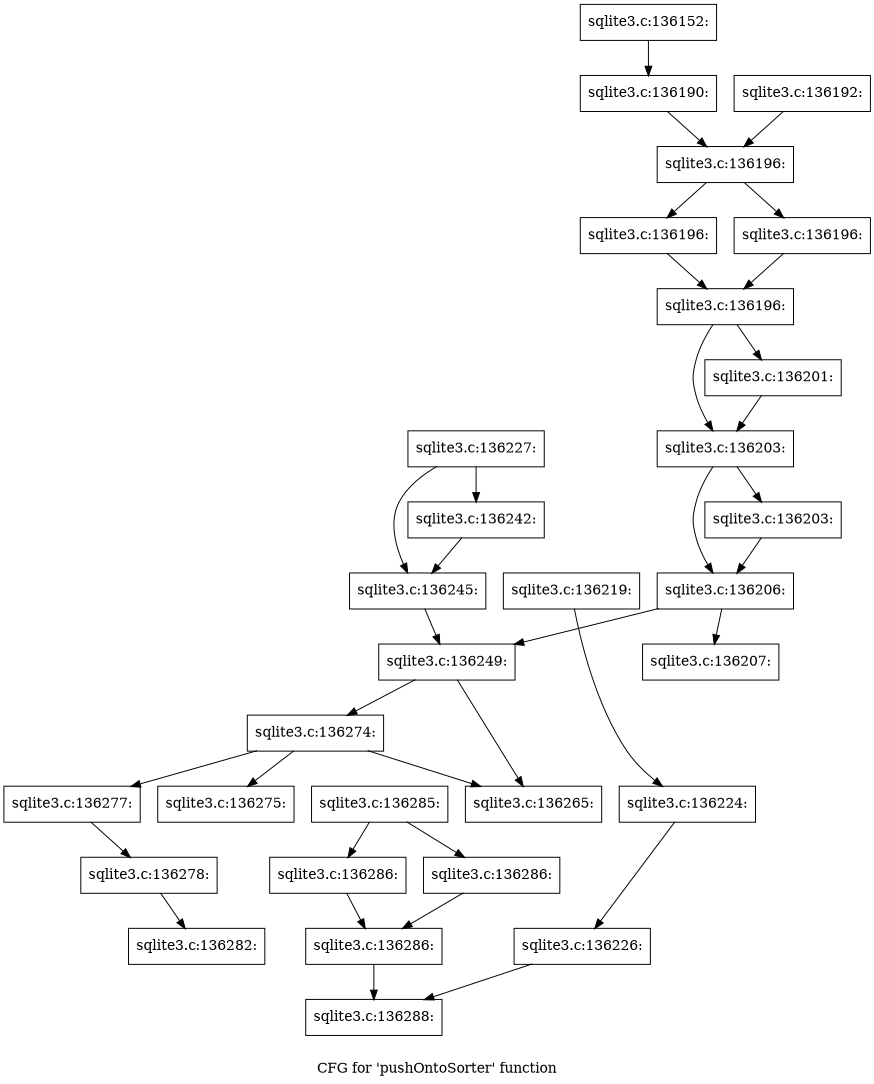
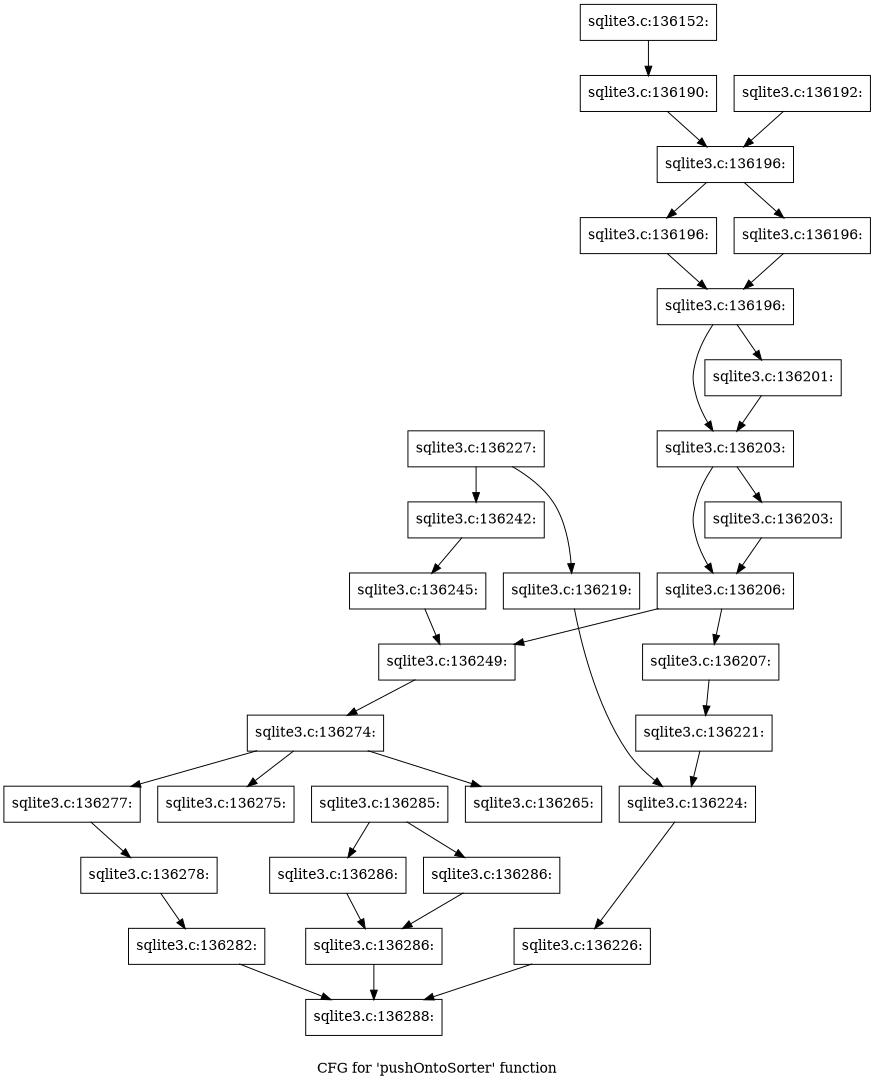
edge "sqlite3.c:136227:" -> "sqlite3.c:136245:": now "sqlite3.c:136227:" -> "sqlite3.c:136219:"
edge "sqlite3.c:136249:" -> "sqlite3.c:136265:": removed
node "sqlite3.c:136221:": added
edge "sqlite3.c:136282:" -> "sqlite3.c:136288:": added
